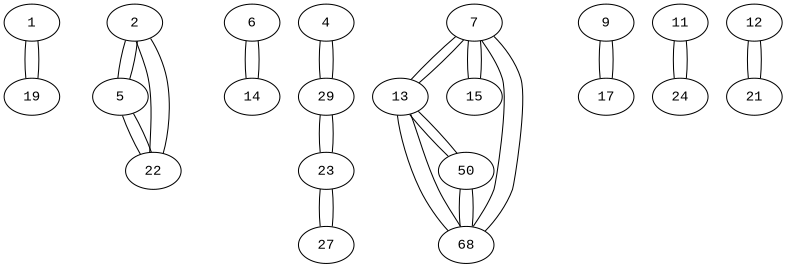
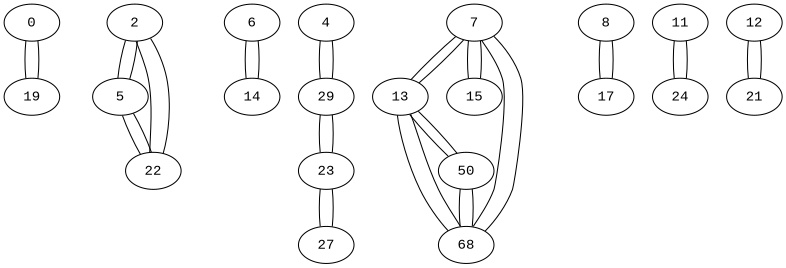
node "1": label "1" -> "0"
node "9": label "9" -> "8"
